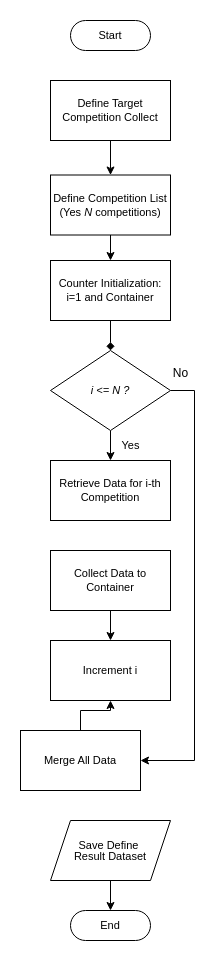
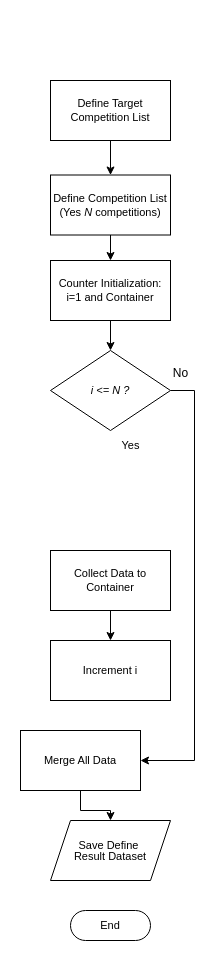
node "Start": removed
node "Define Target Competition Collect": label "Define Target Competition Collect" -> "Define Target Competition List"
edge "Counter Initialization: i=1 and Container" -> "i <= N ?": arrowhead diamond -> classic
edge "i <= N ?" -> "Retrieve Data for i-th Competition": removed
node "Retrieve Data for i-th Competition": removed
edge "Merge All Data" -> "Increment i": now "Merge All Data" -> "Save Define Result Dataset"
edge "Save Define Result Dataset" -> "End": removed
